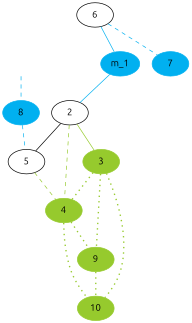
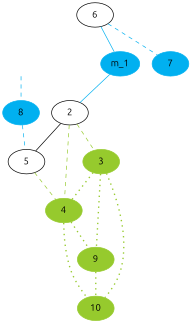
edge "2" -- "3": style solid -> dashed
